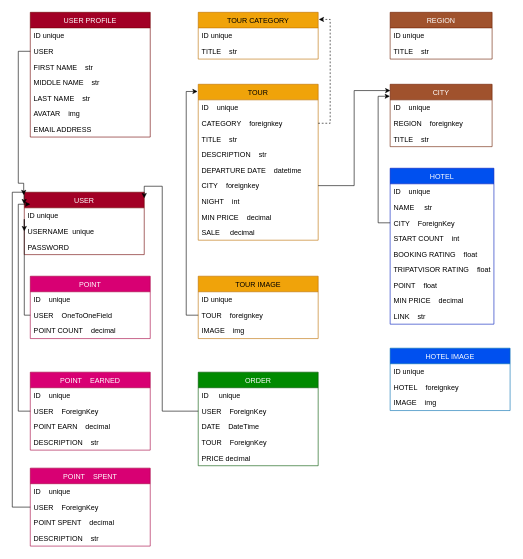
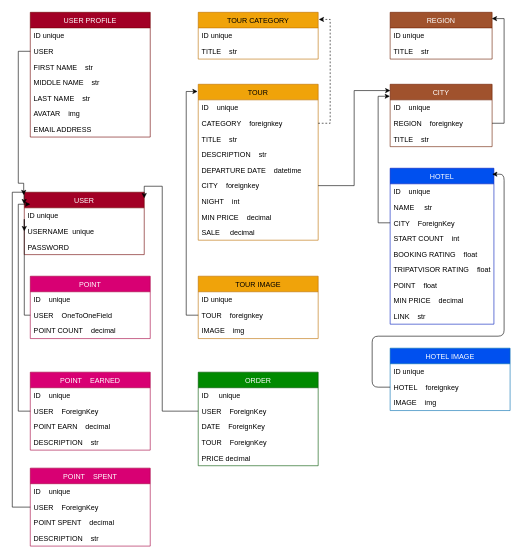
edge "REGION foreignkey" -> "REGION": added
edge "HOTEL foreignkey" -> "HOTEL": added
node "DATE DateTime": label "DATE DateTime" -> "DATE ForeignKey"
